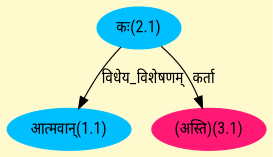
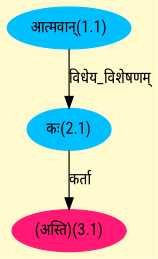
edge "कः(2.1)" -> "आत्मवान्(1.1)": reversed
